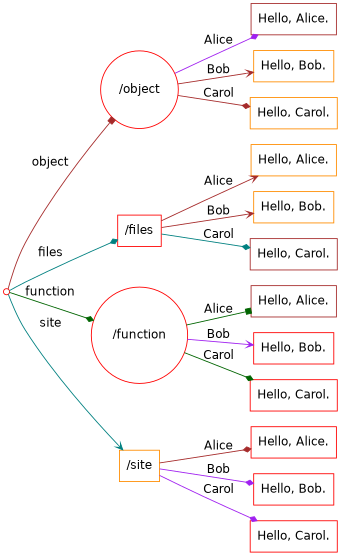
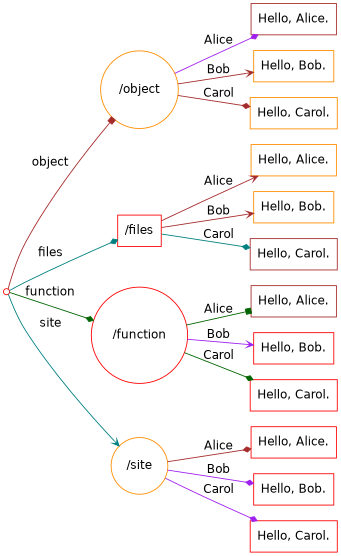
node "/object": color red -> darkorange
node "/site": shape box -> circle
